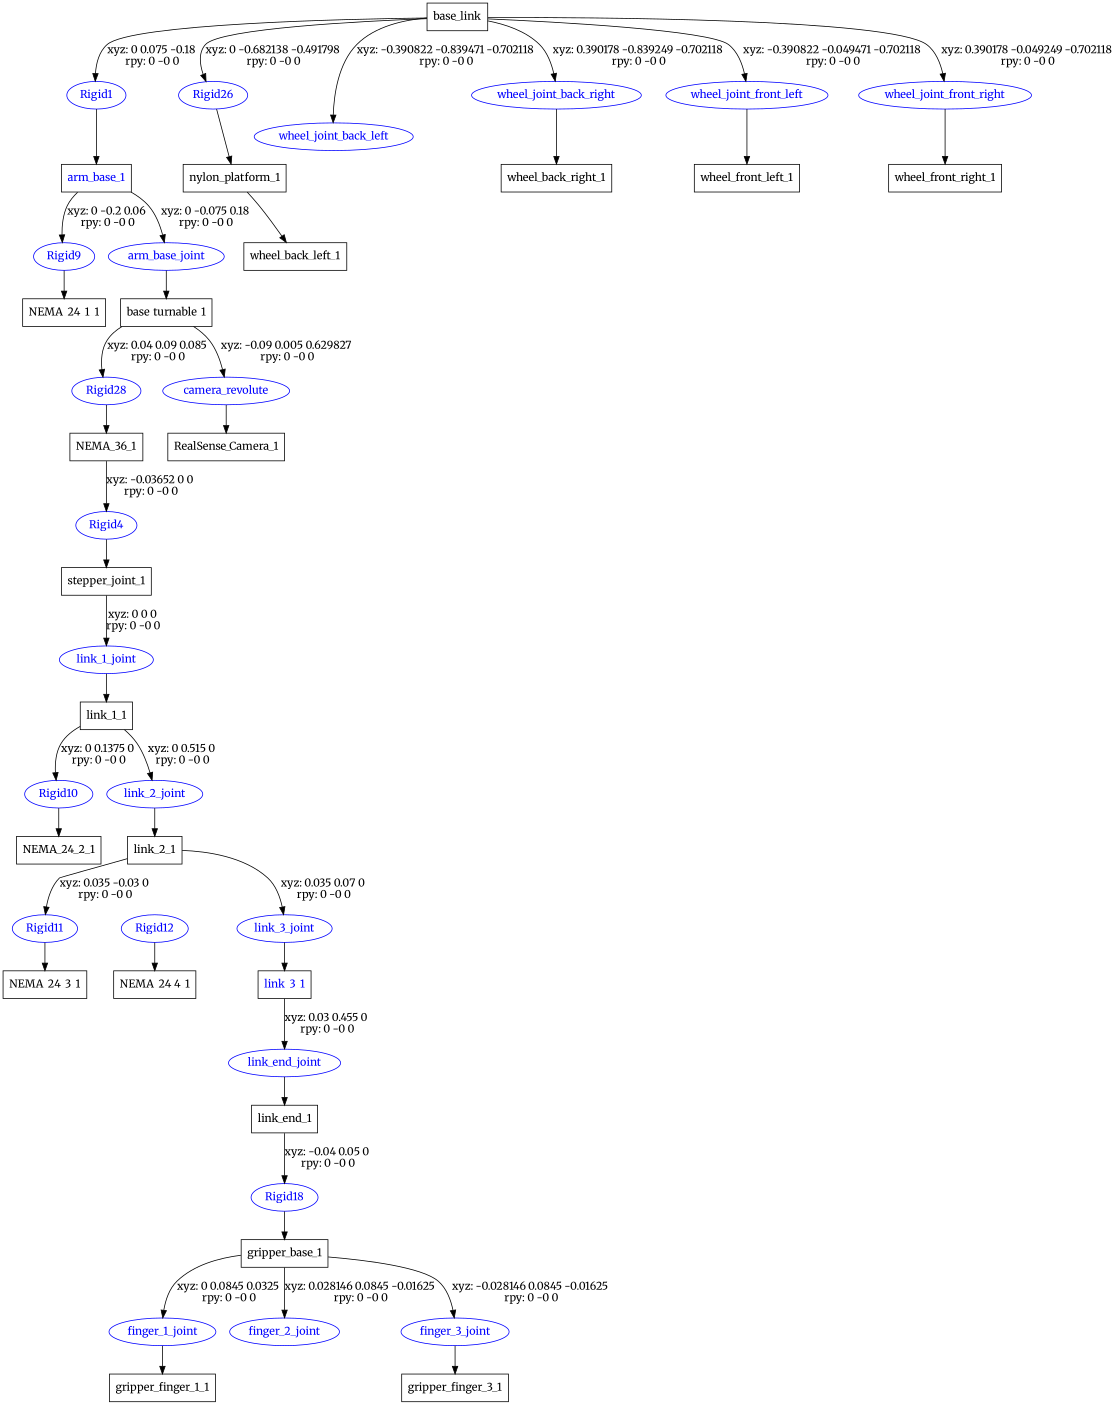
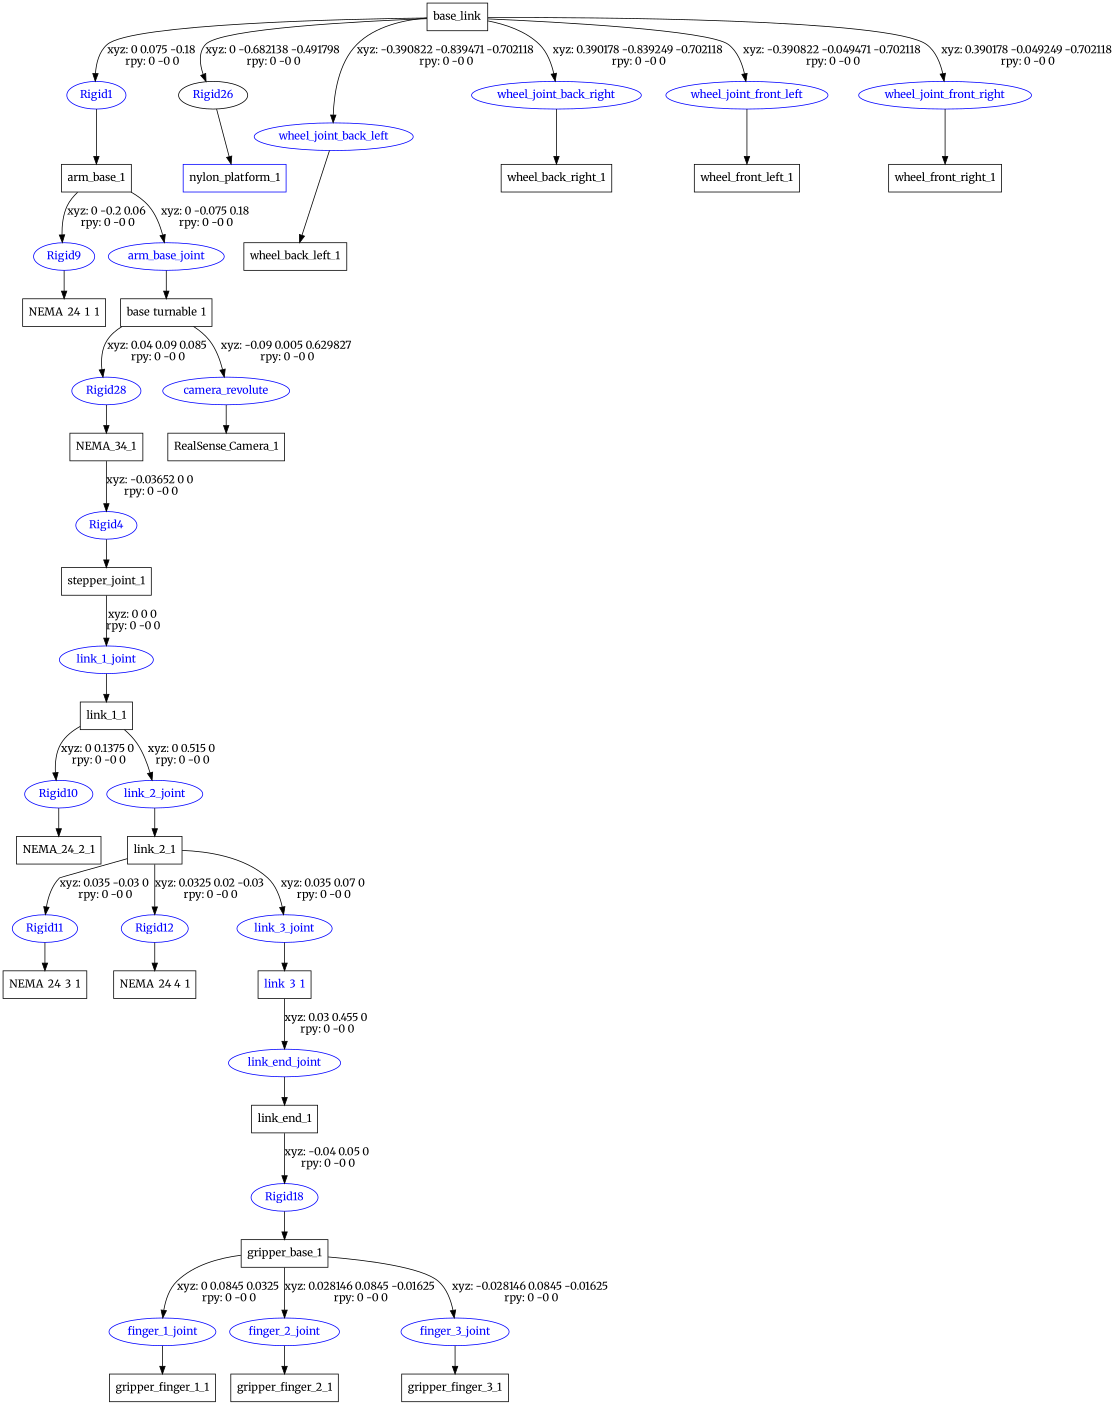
node "Rigid26": color blue -> black
node "arm_base_1": fontcolor blue -> black
node "nylon_platform_1": color black -> blue
edge "nylon_platform_1" -> "wheel_back_left_1": now "wheel_joint_back_left" -> "wheel_back_left_1"
node "NEMA_36_1": label "NEMA_36_1" -> "NEMA_34_1"
edge "link_2_1" -> "Rigid12": added, label "xyz: 0.0325 0.02 -0.03 rpy: 0 -0 0"
node "gripper_finger_2_1": added
